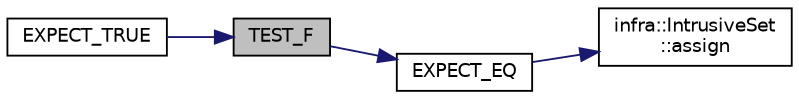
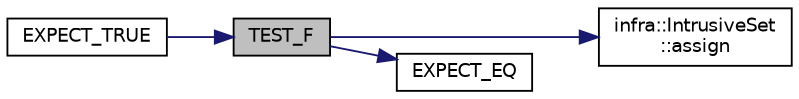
edge "EXPECT_EQ" -> "infra::IntrusiveSet ::assign": now "TEST_F" -> "infra::IntrusiveSet ::assign"
